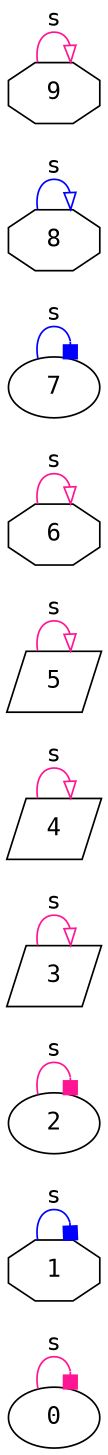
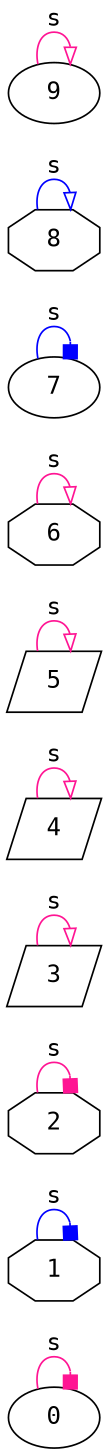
node "9": shape octagon -> ellipse
node "2": shape ellipse -> octagon
